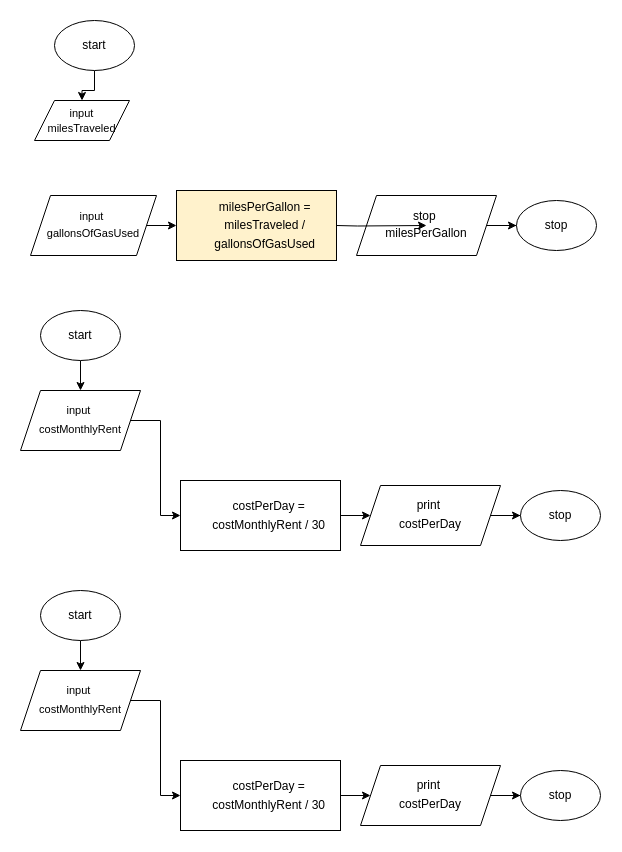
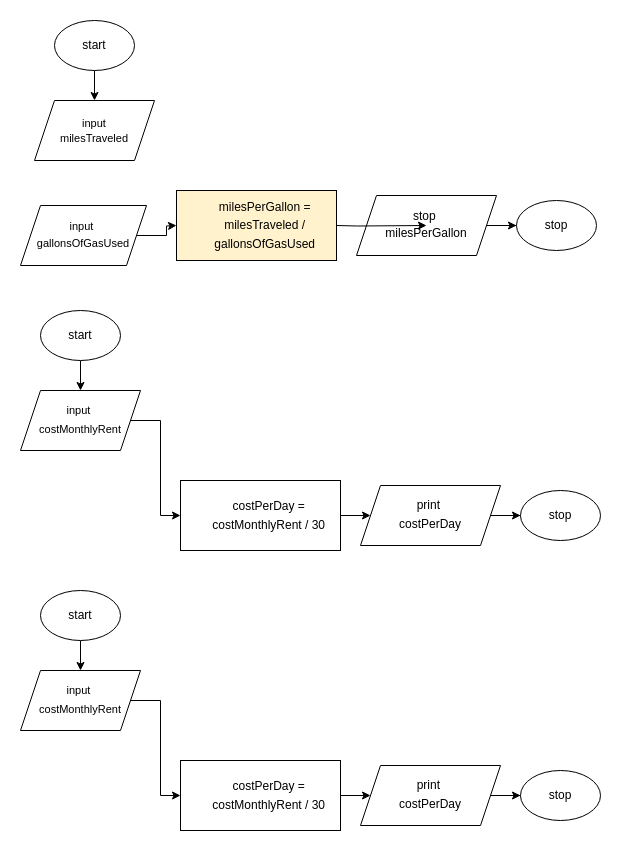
node "input milesTraveled": size 95x40 -> 120x60
node "input gallonsOfGasUsed": moved (94, 226) -> (84, 236)
